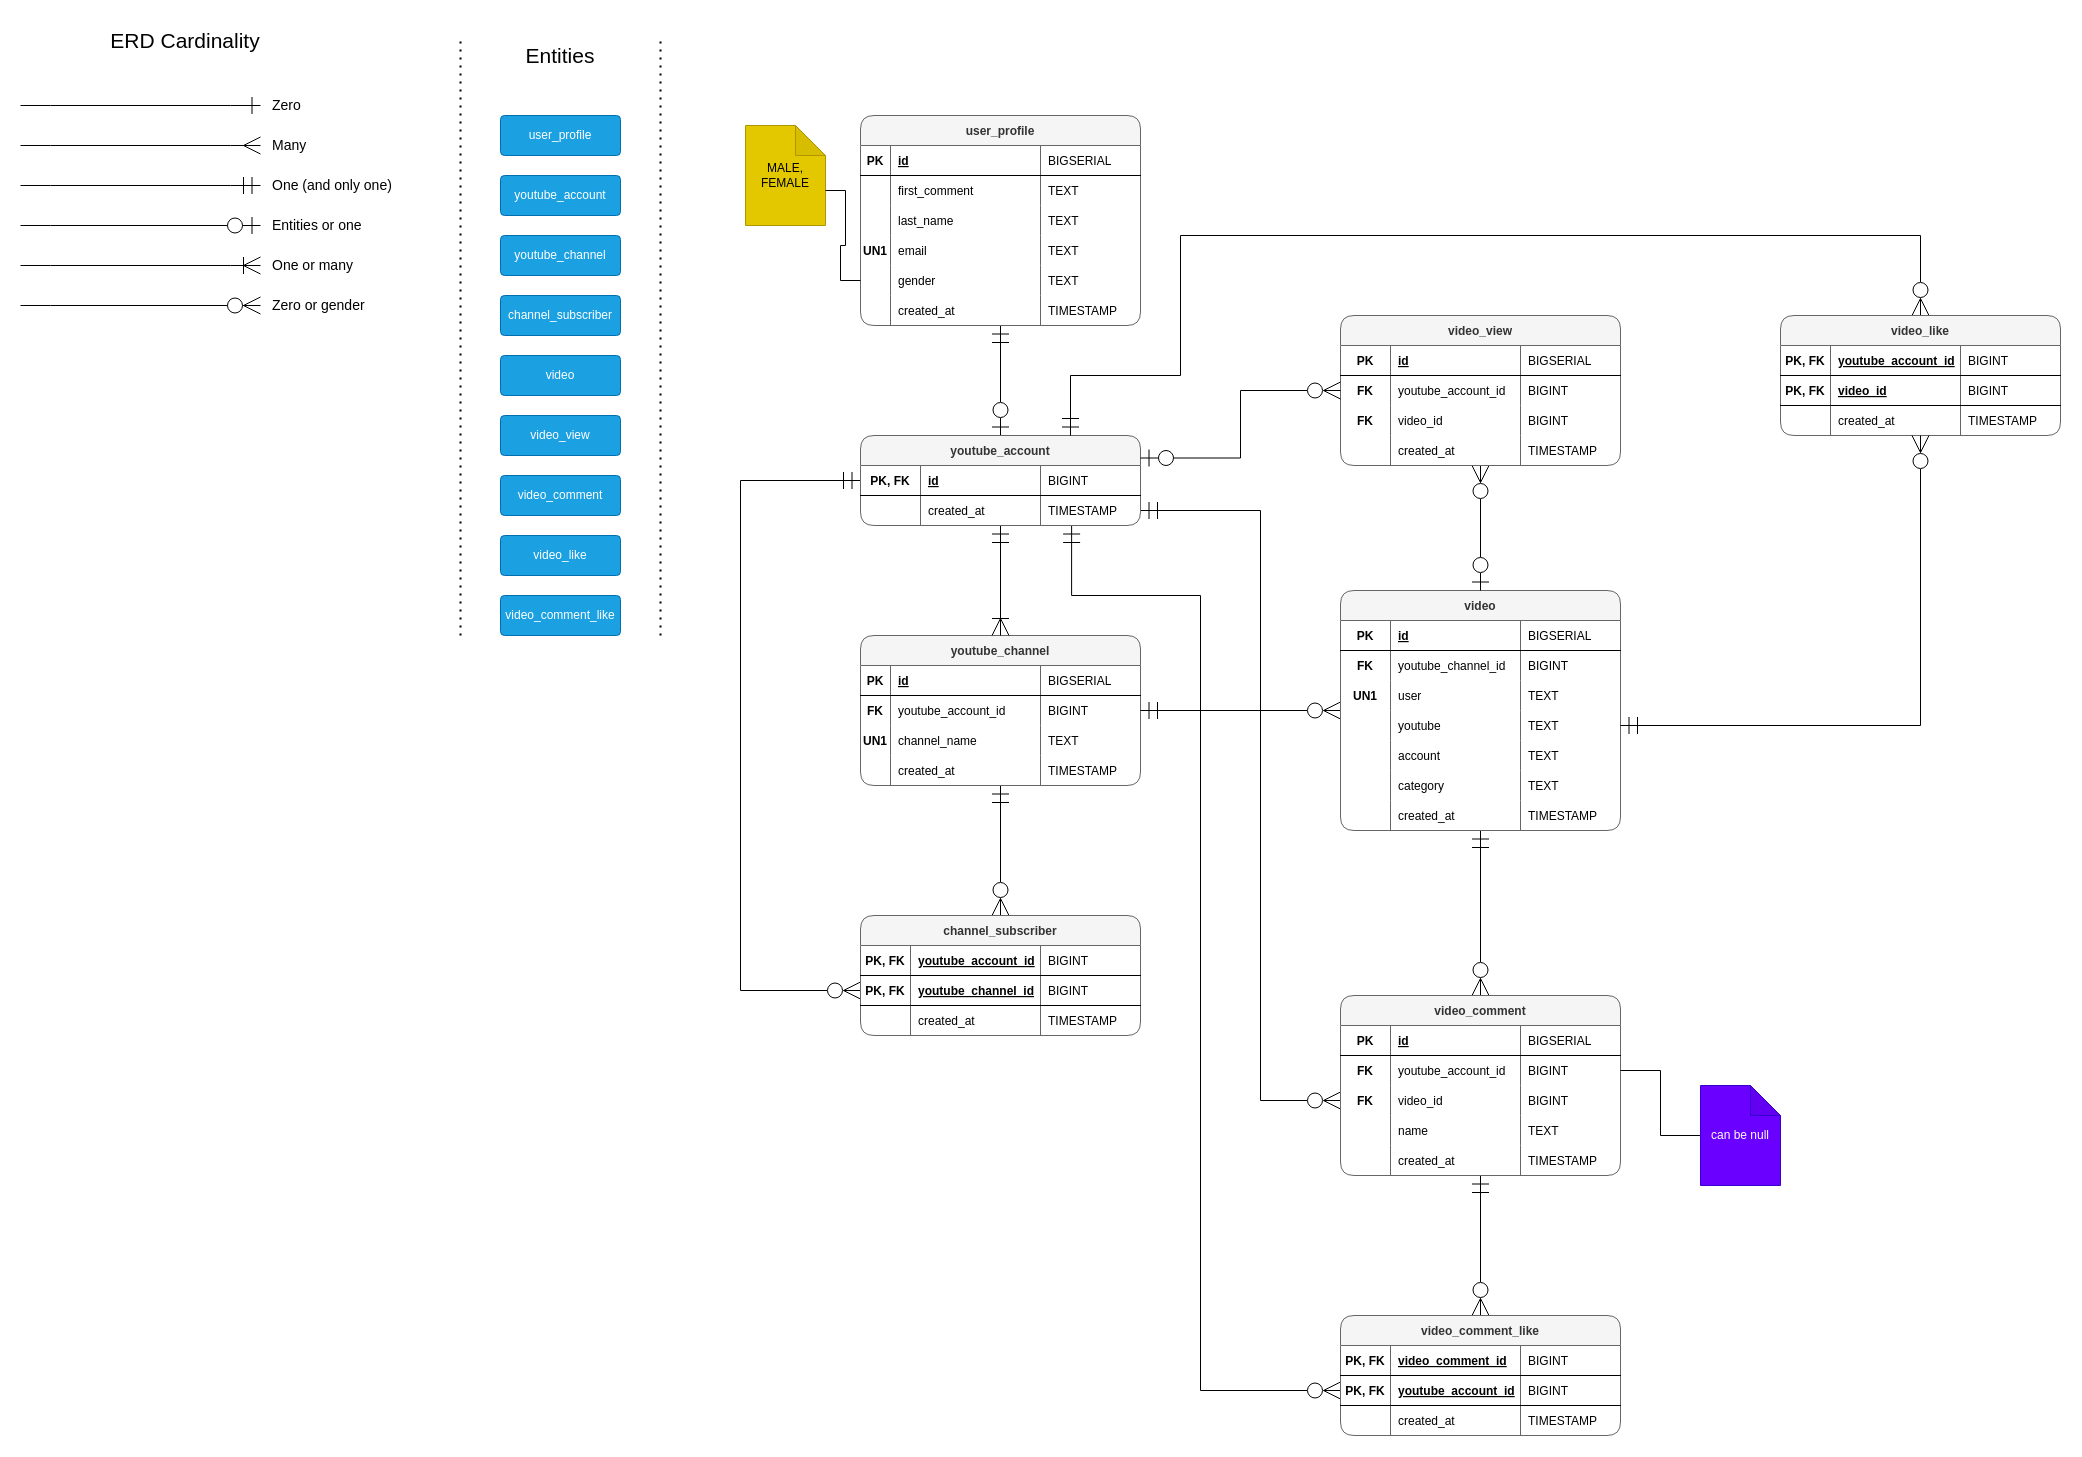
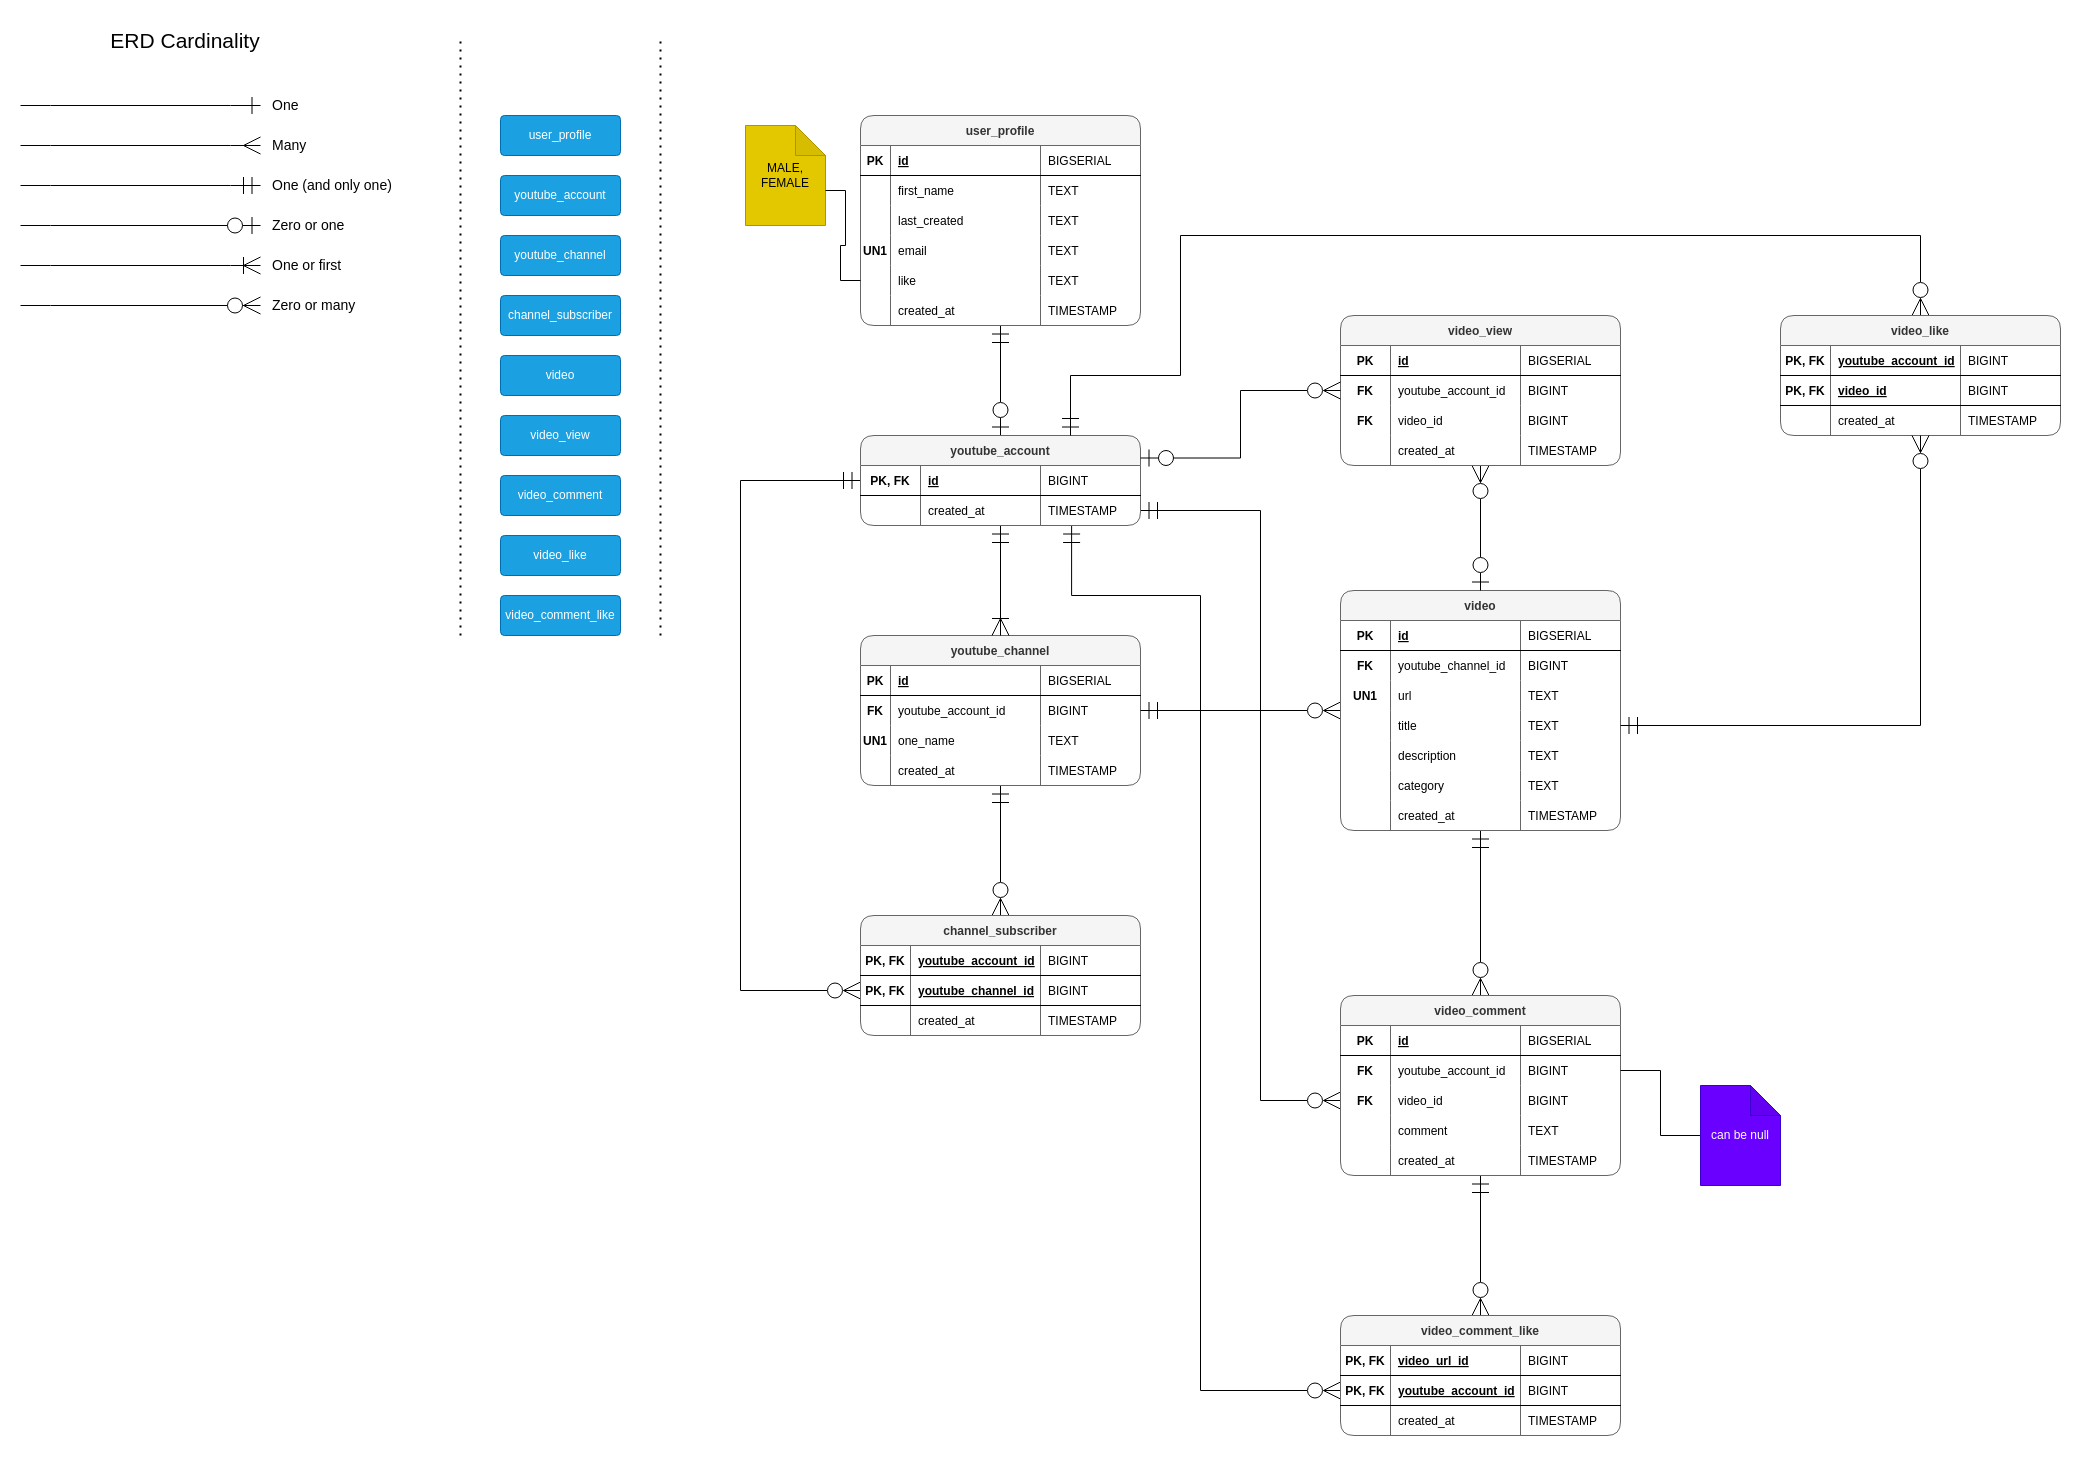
node "Entities": removed
node "Zero": label "Zero" -> "One"
node "first_comment": label "first_comment" -> "first_name"
node "last_name": label "last_name" -> "last_created"
node "Entities or one": label "Entities or one" -> "Zero or one"
node "One or many": label "One or many" -> "One or first"
node "gender": label "gender" -> "like"
node "Zero or gender": label "Zero or gender" -> "Zero or many"
node "user": label "user" -> "url"
node "youtube": label "youtube" -> "title"
node "channel_name": label "channel_name" -> "one_name"
node "account": label "account" -> "description"
node "name": label "name" -> "comment"
node "video_comment_id": label "video_comment_id" -> "video_url_id"
